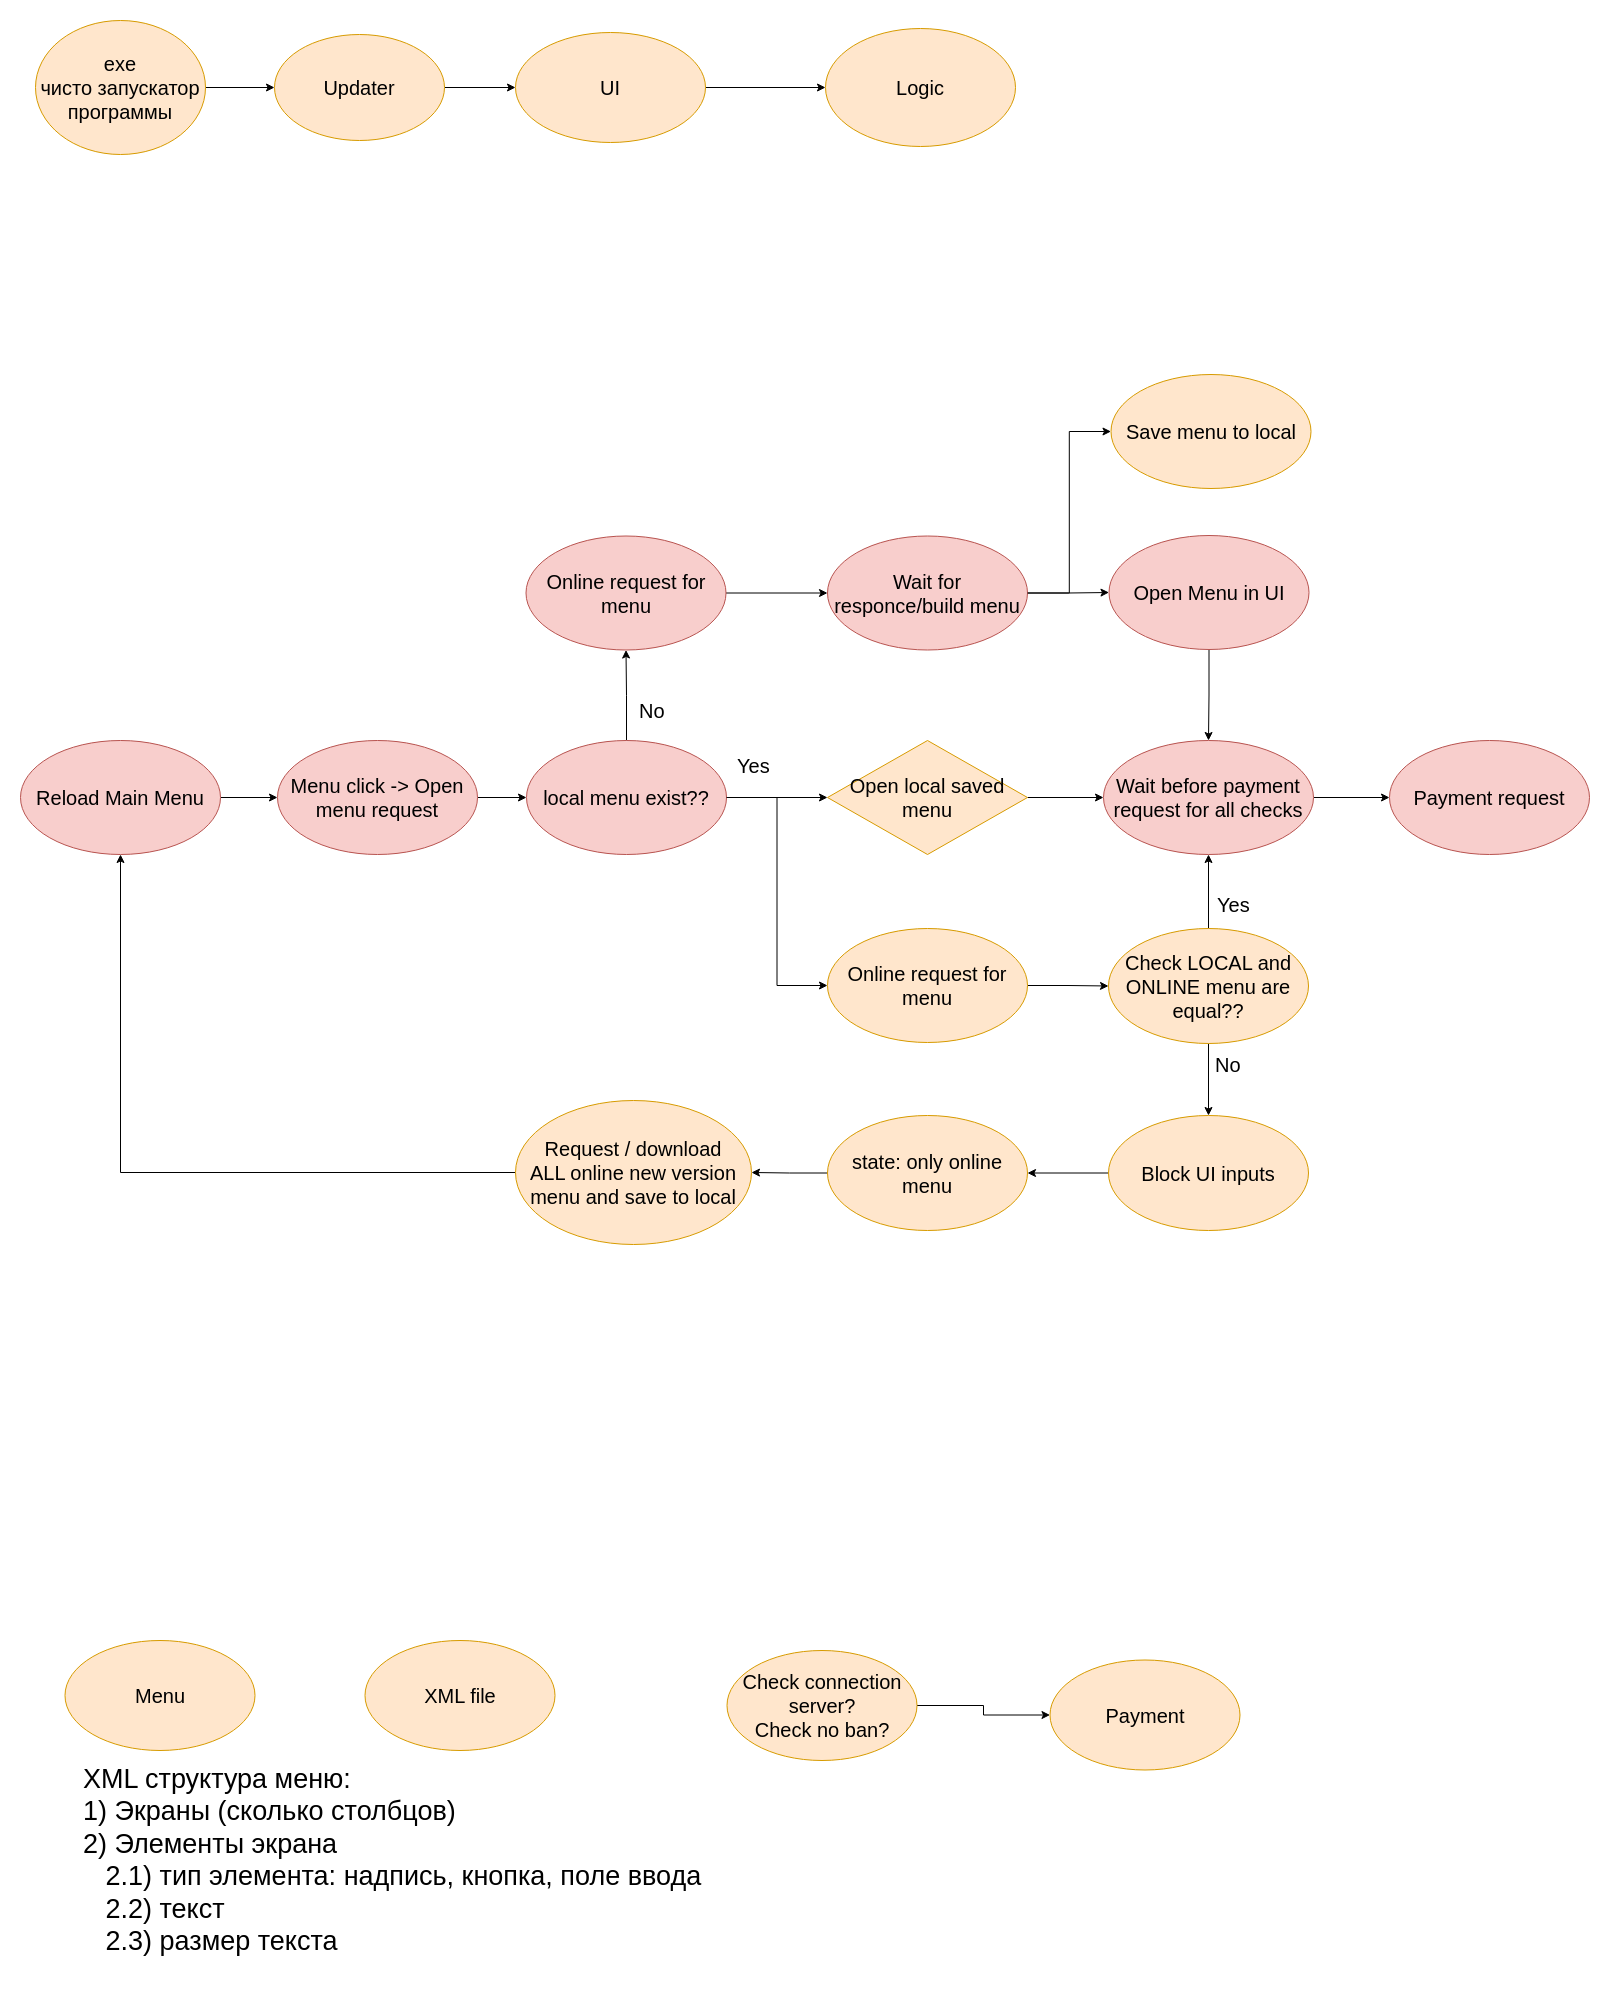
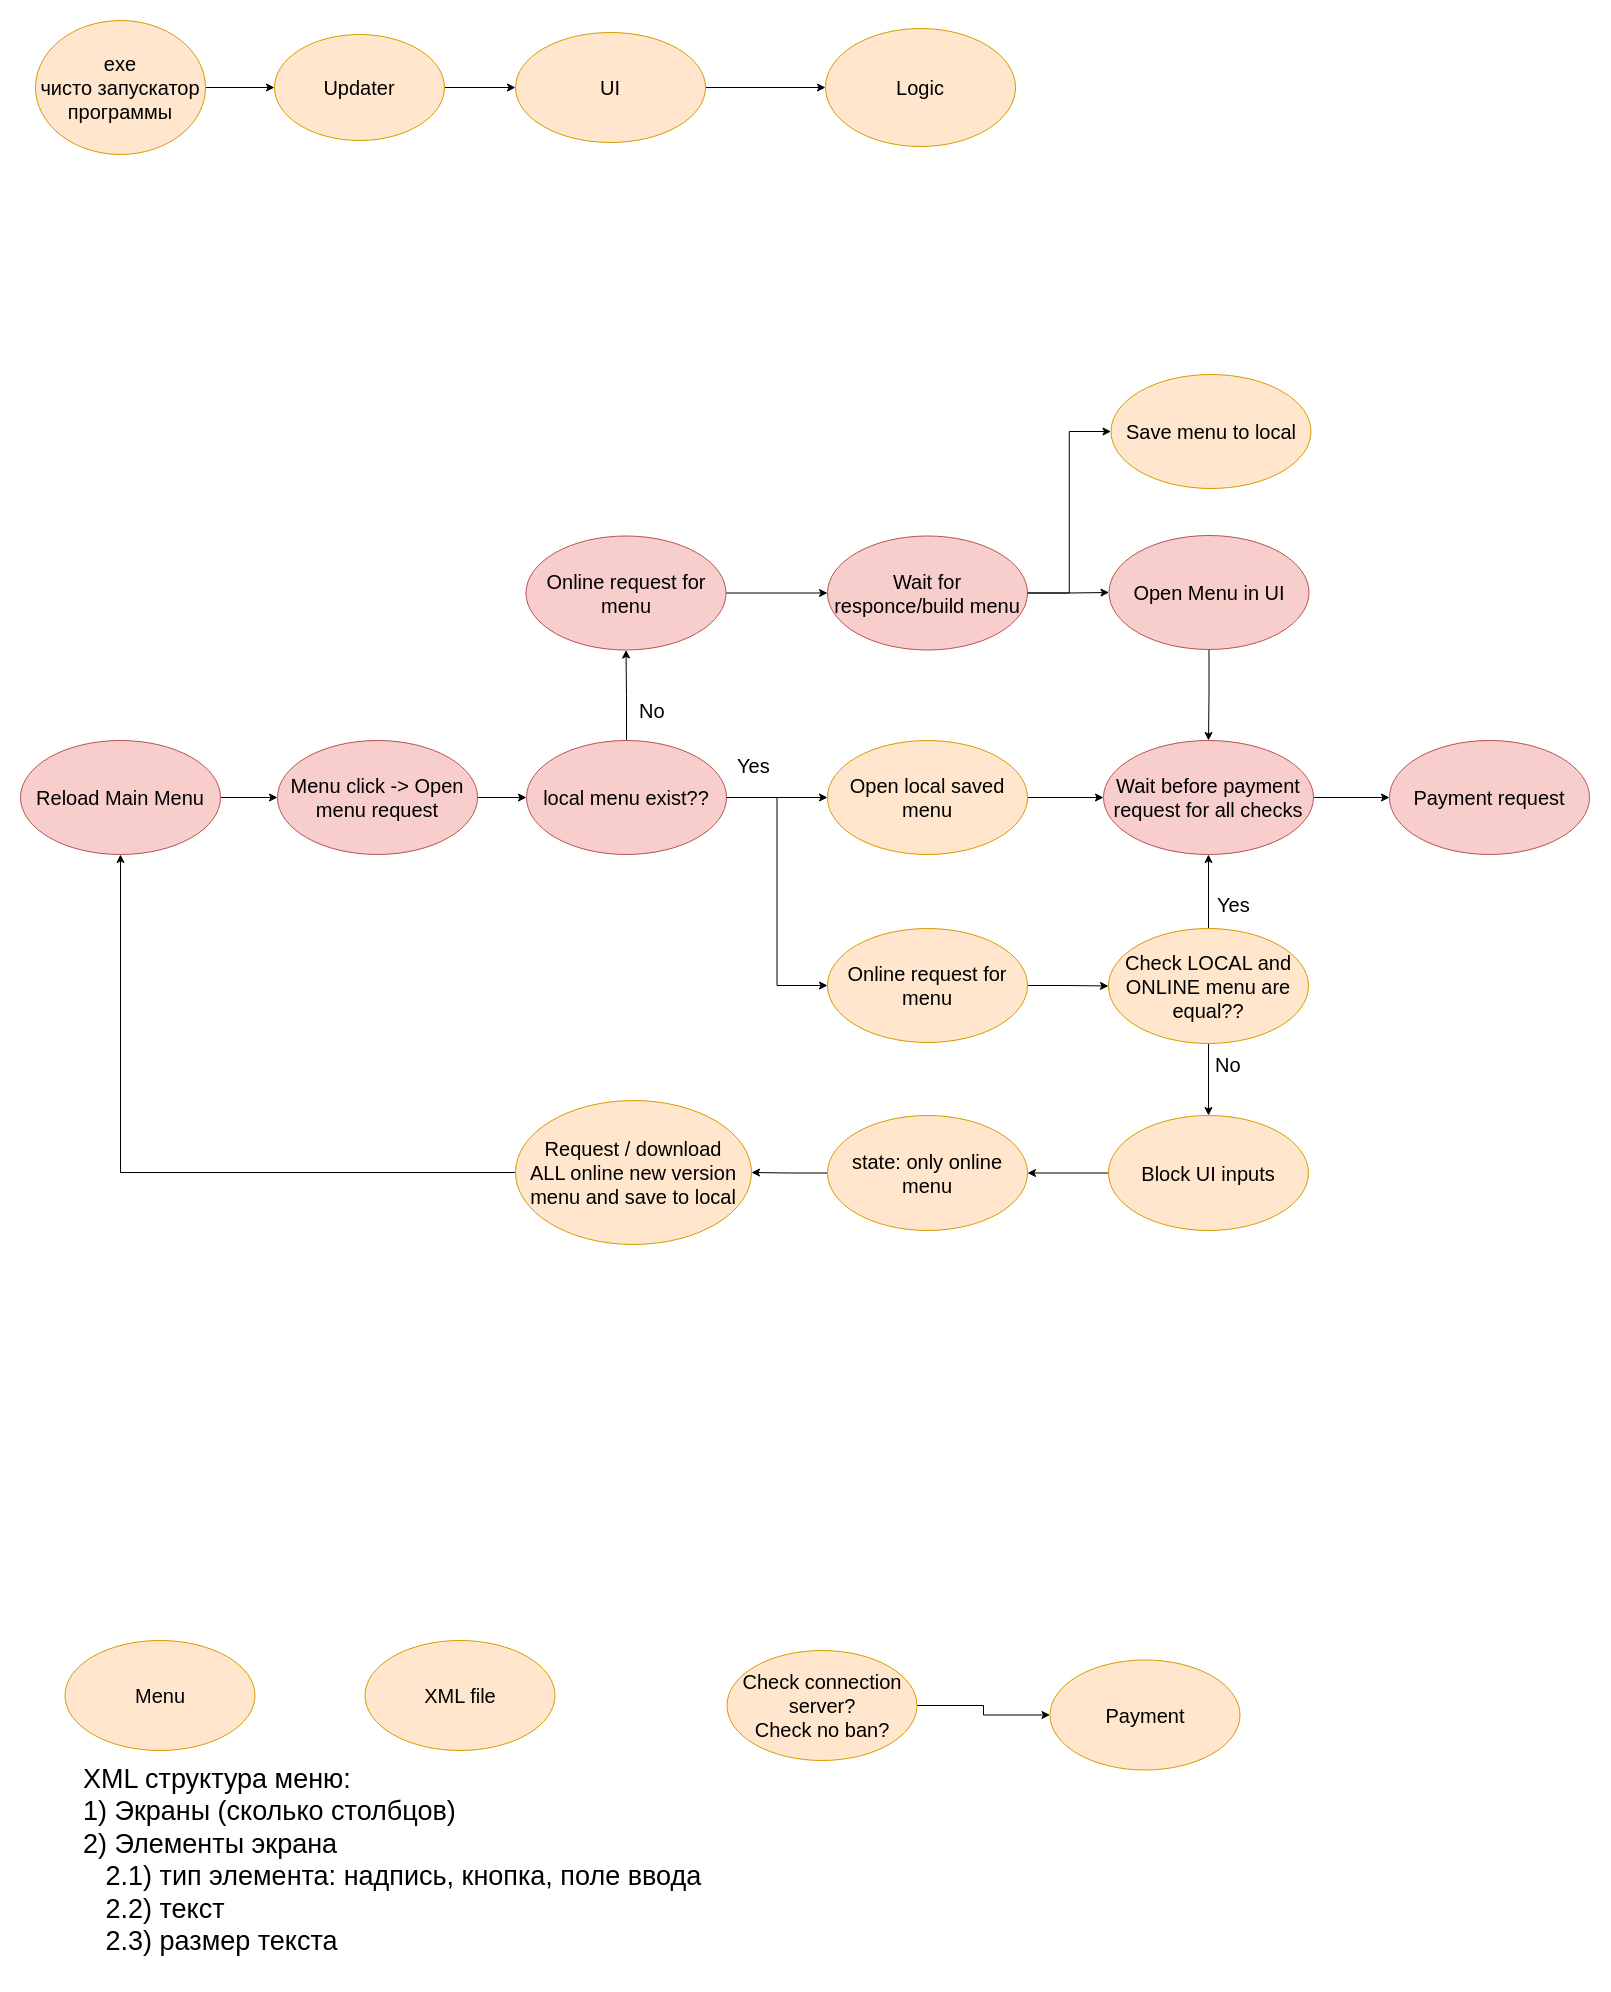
node "Open local saved menu": shape diamond -> ellipse
